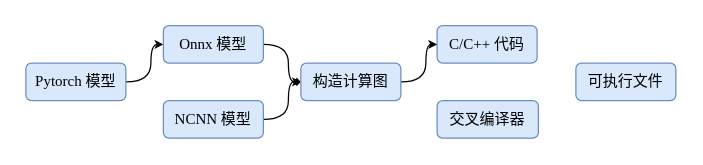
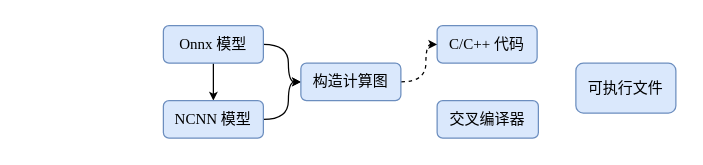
edge "构造计算图" -> "C/C++ 代码": style solid -> dashed
edge "Pytorch 模型" -> "Onnx 模型": removed
edge "Onnx 模型" -> "NCNN 模型": added
node "Pytorch 模型": removed
node "可执行文件": size 100x38 -> 100x50
edge "NCNN 模型" -> "构造计算图": arrowhead diamond -> classic
